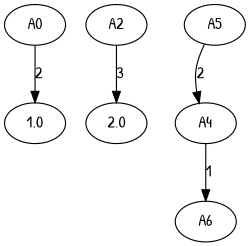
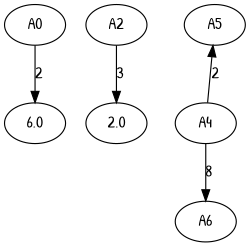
edge "A5" -> "A4": reversed
node "1.0": label "1.0" -> "6.0"
edge "A4" -> "A6": label "1" -> "8"
